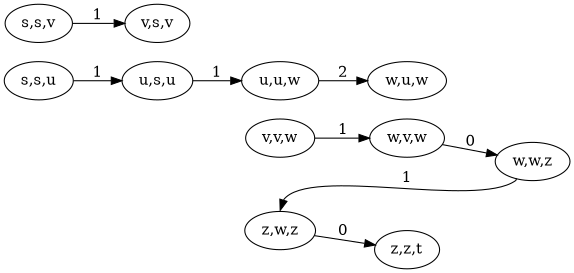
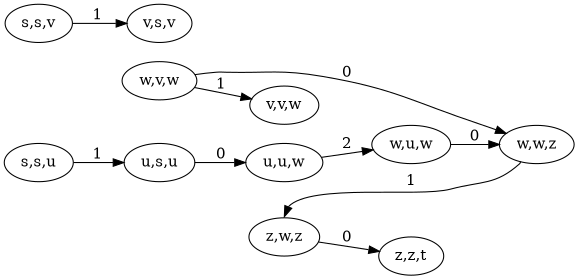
edge "u,s,u" -> "u,u,w": label "1" -> "0"
edge "v,v,w" -> "w,v,w": reversed
edge "w,u,w" -> "w,w,z": added, label "0"
